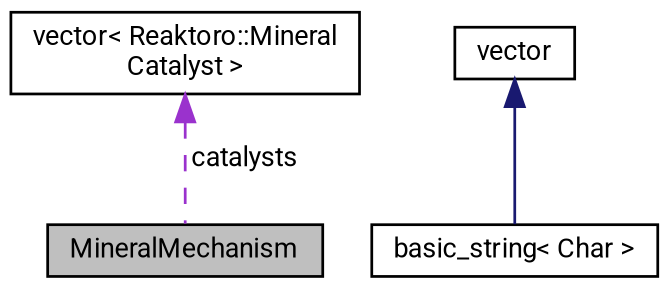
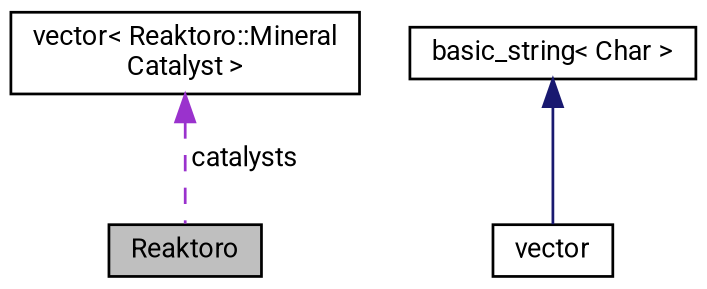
edge "basic_string< Char >" -> "vector": reversed
node "MineralMechanism": label "MineralMechanism" -> "Reaktoro"
